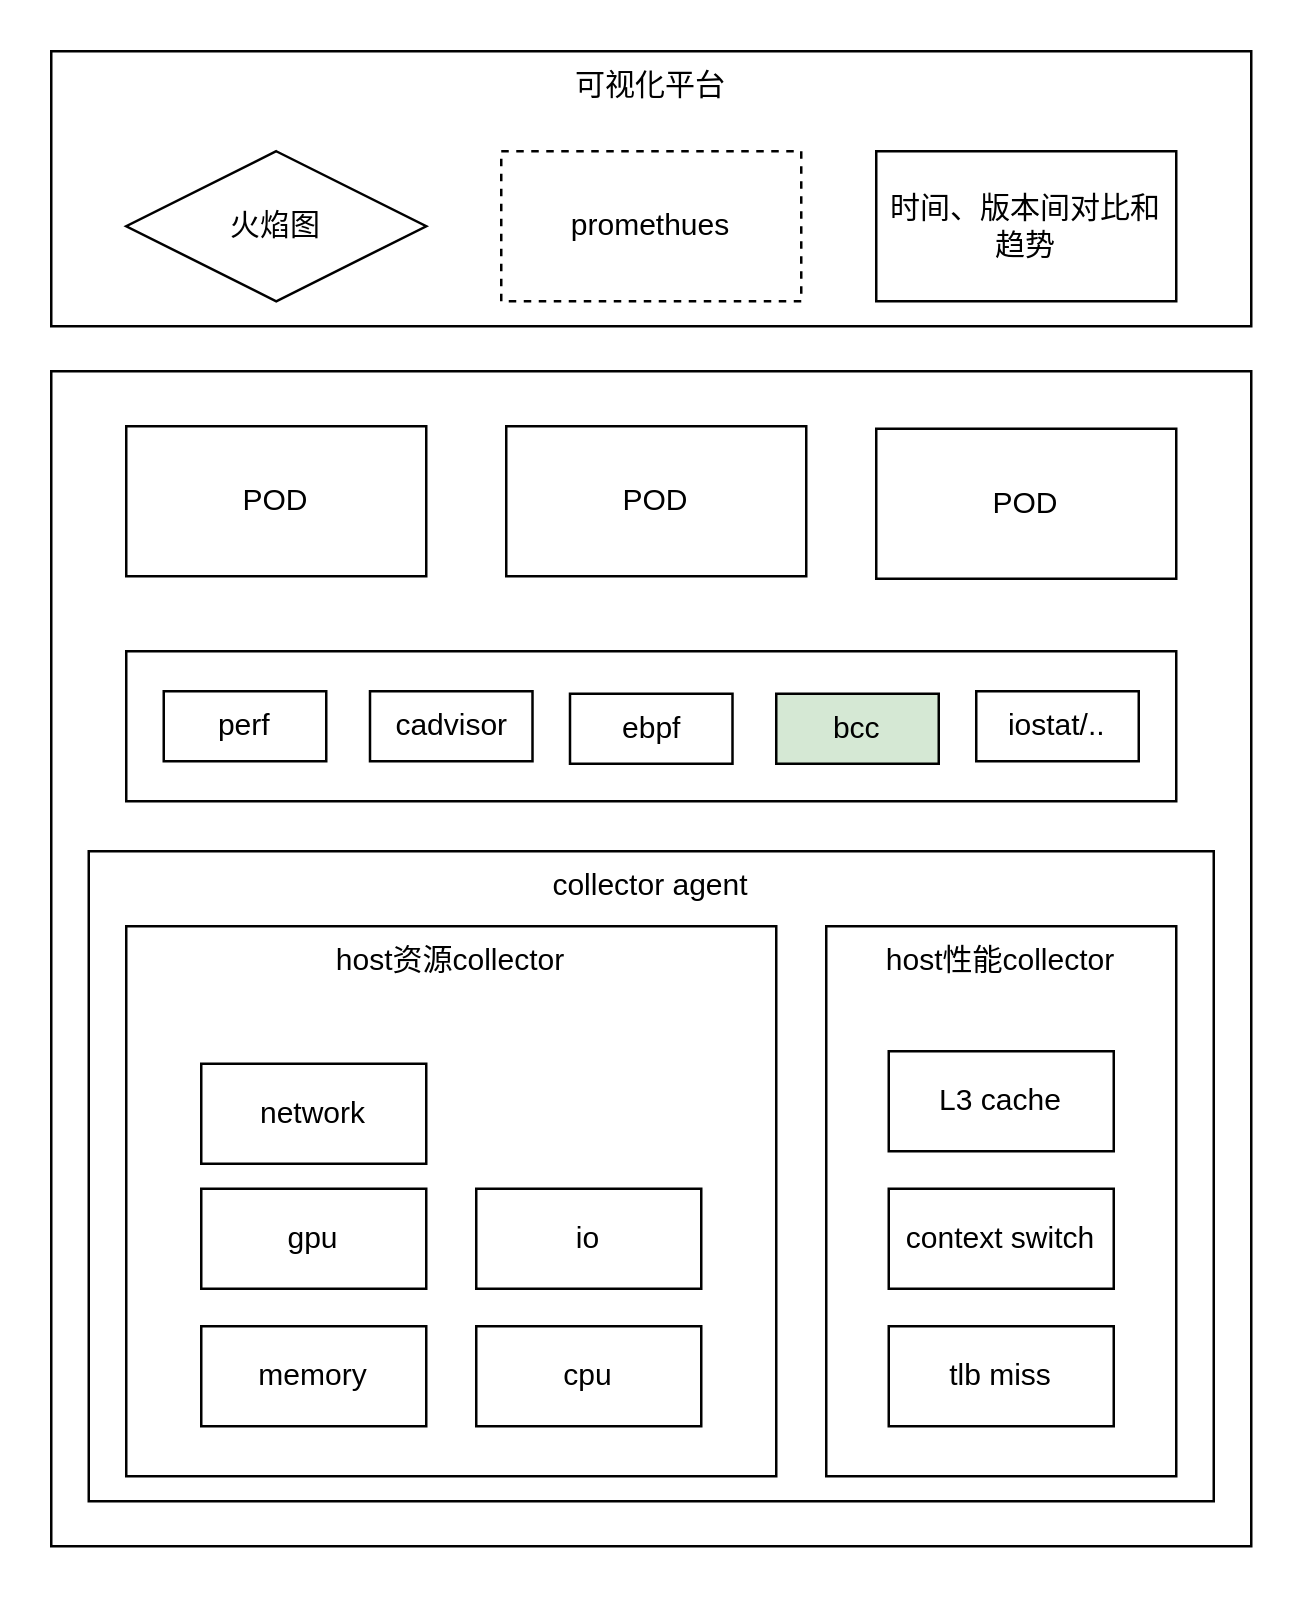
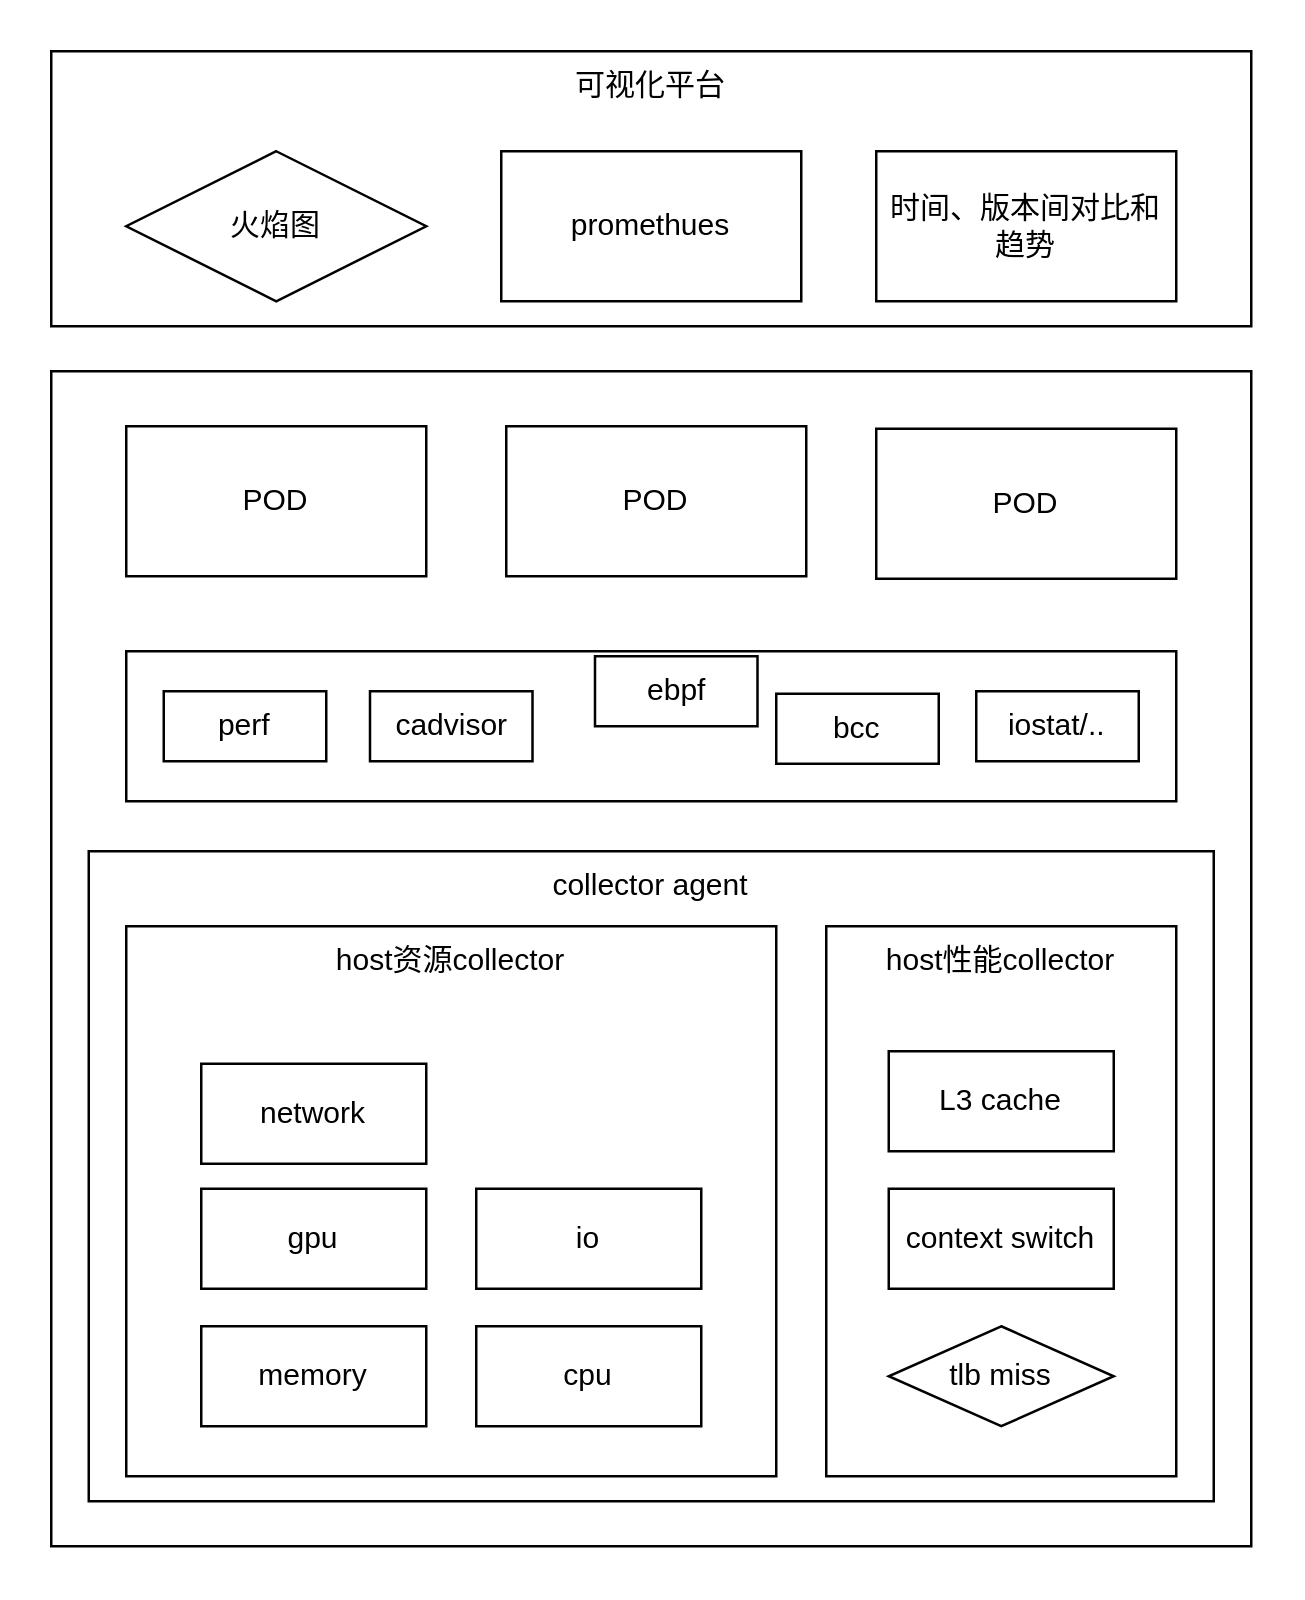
node "promethues": style dashed -> solid
node "ebpf": moved (651, 729) -> (676, 691)
node "bcc": fillcolor #d5e8d4 -> #ffffff
node "tlb miss": shape rectangle -> diamond
